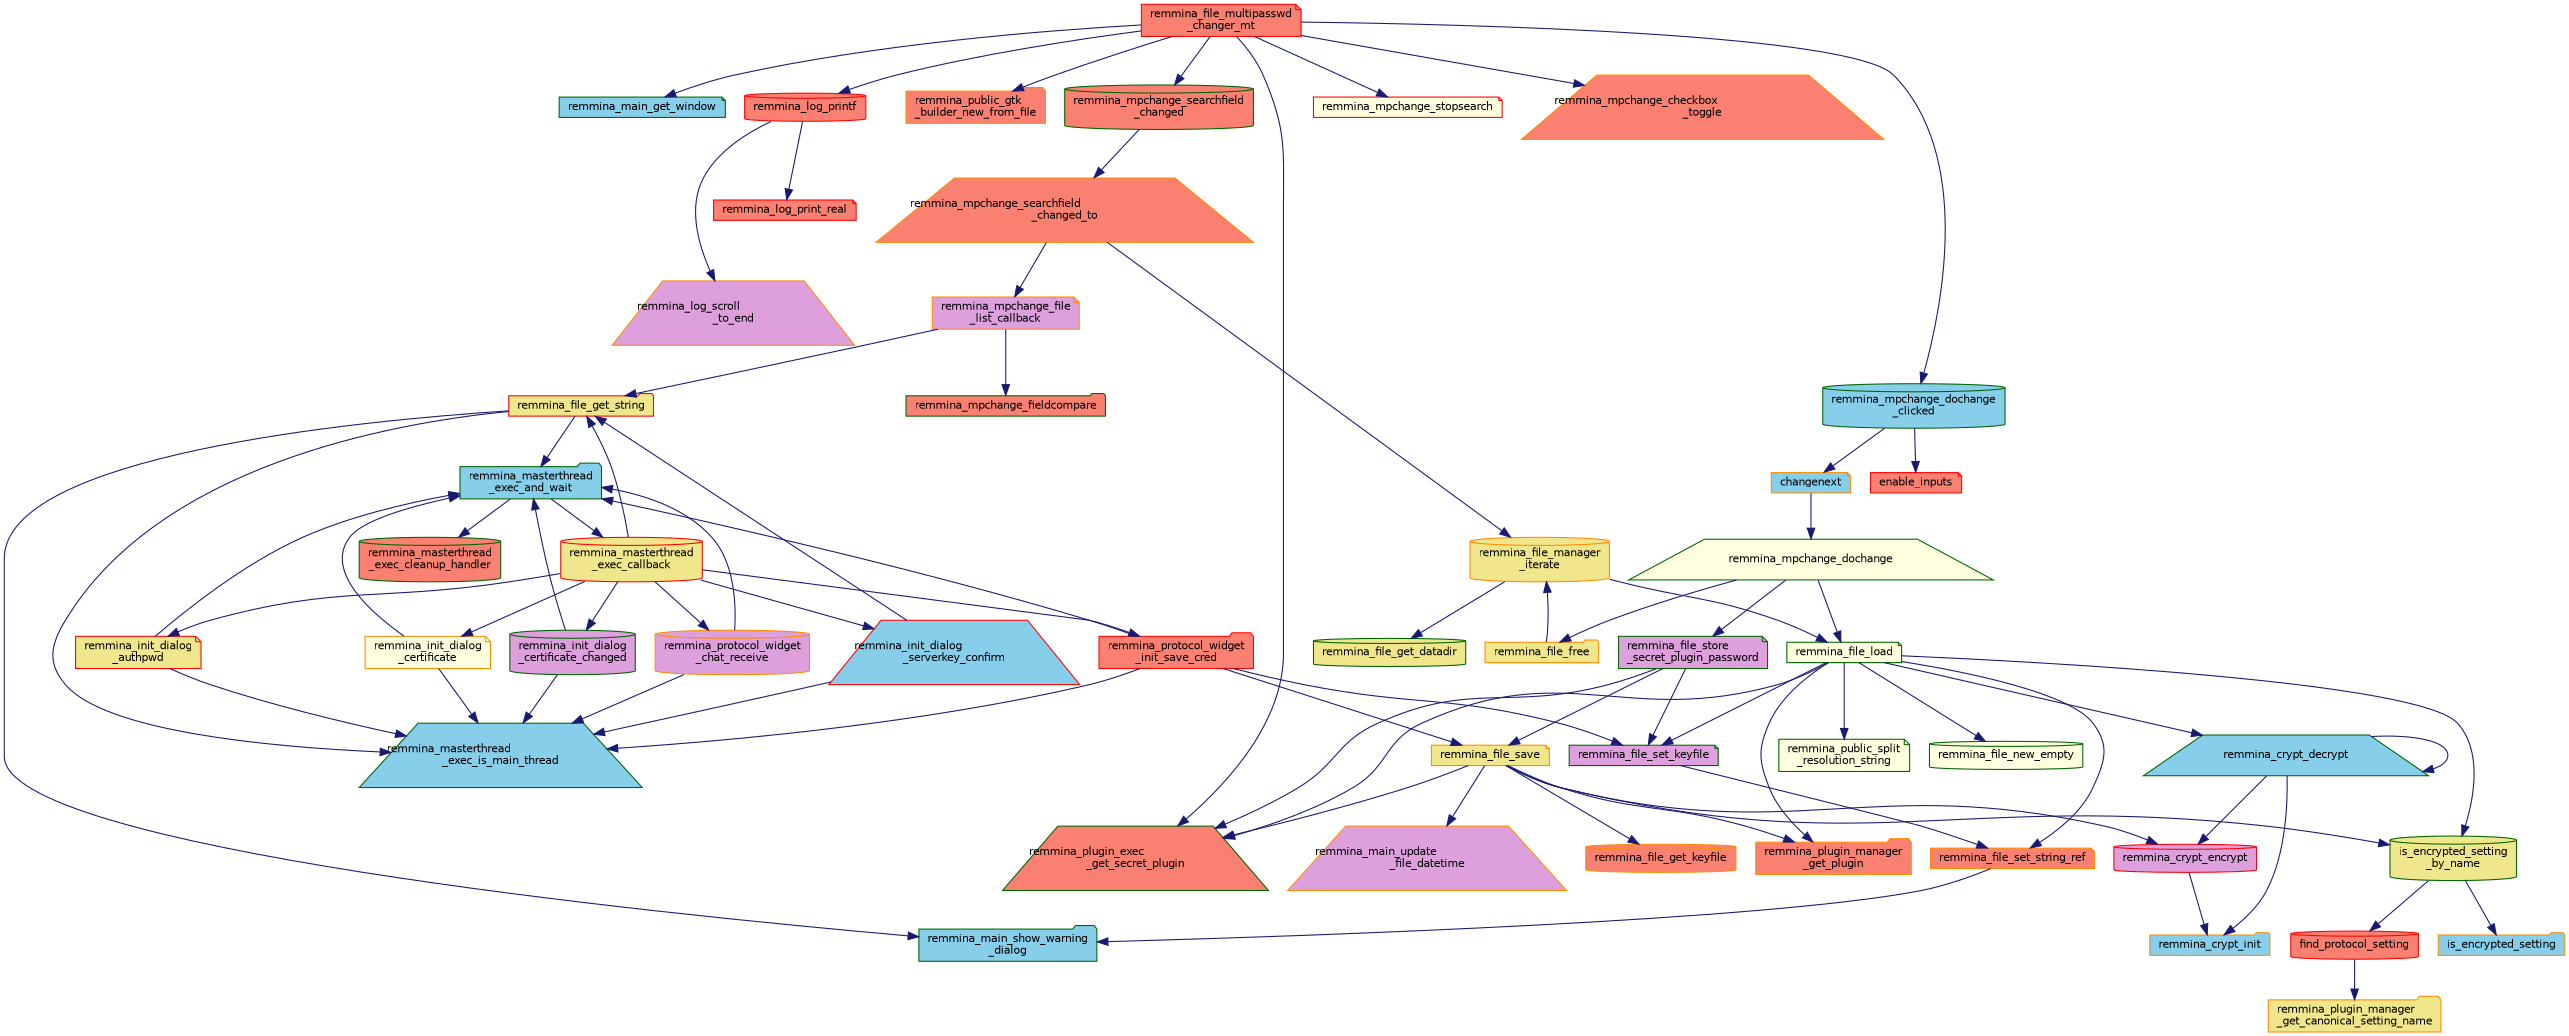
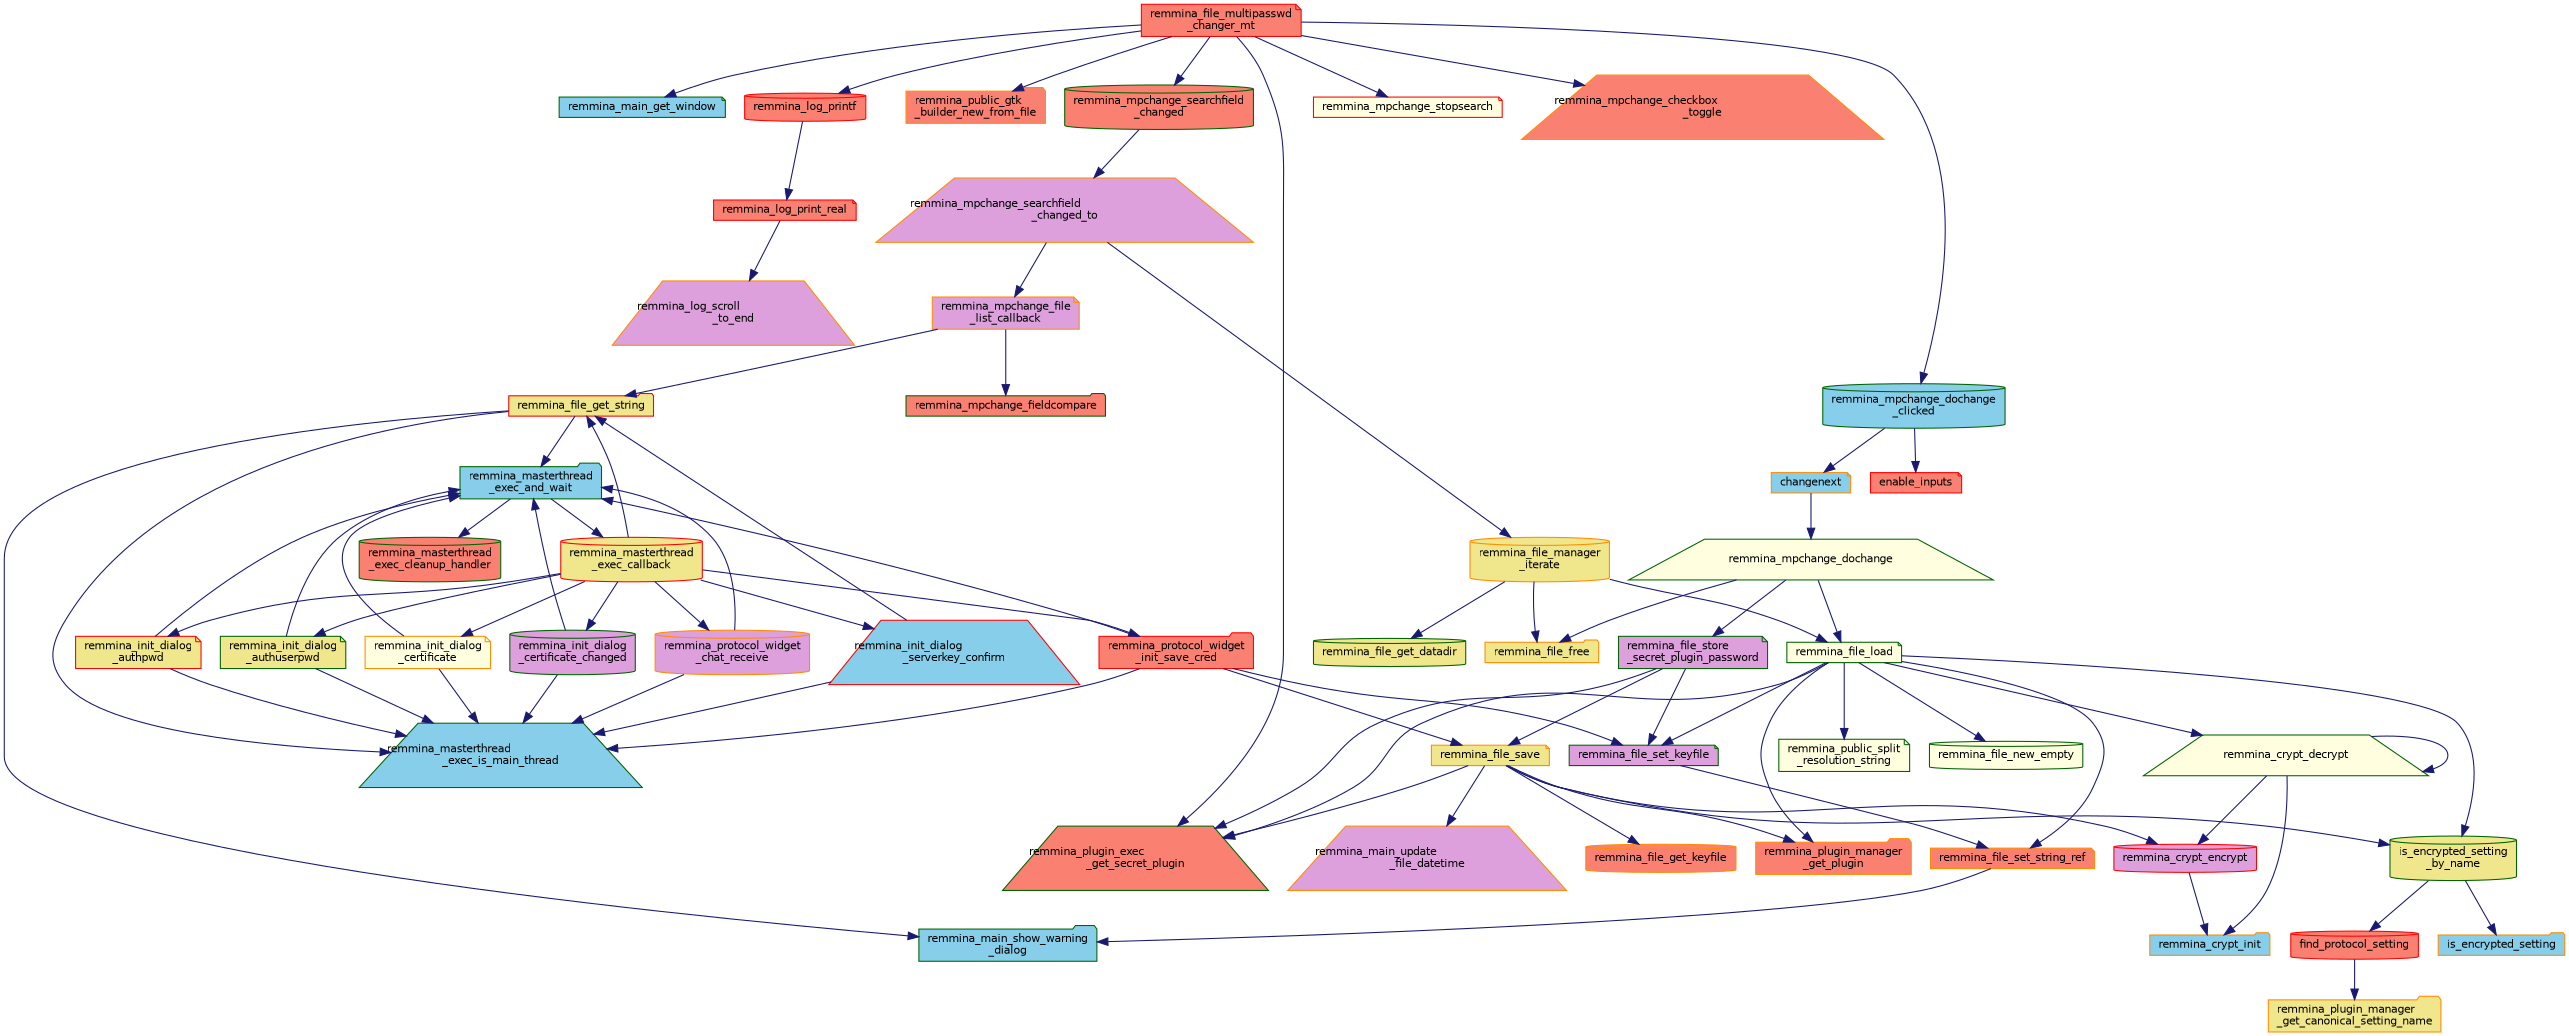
edge "remmina_log_printf" -> "remmina_log_scroll _to_end": now "remmina_log_print_real" -> "remmina_log_scroll _to_end"
node "remmina_mpchange_searchfield _changed_to": fillcolor salmon -> plum
edge "remmina_file_free" -> "remmina_file_manager _iterate": reversed
node "remmina_init_dialog _authuserpwd": added
node "remmina_crypt_decrypt": fillcolor skyblue -> lightyellow
